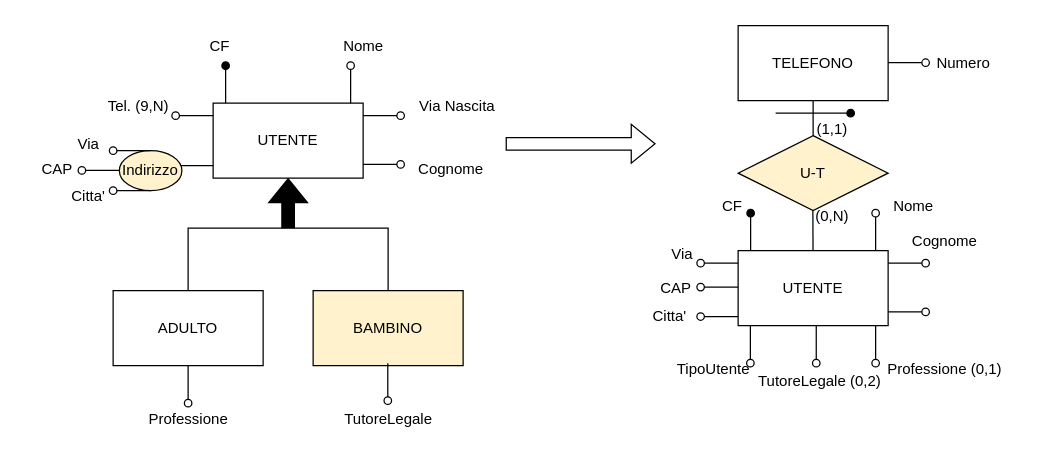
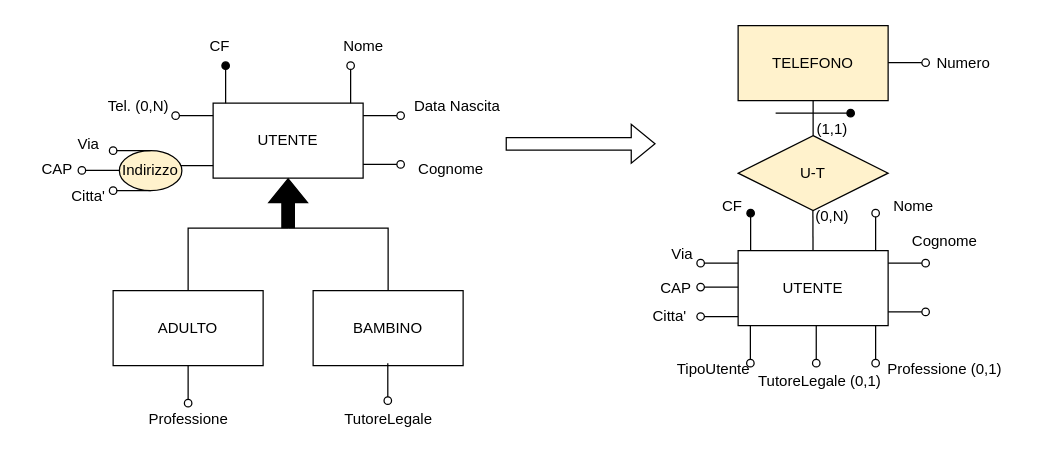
node "TELEFONO": fillcolor #ffffff -> #fff2cc
node "Tel. (9,N)": label "Tel. (9,N)" -> "Tel. (0,N)"
node "Via Nascita": label "Via Nascita" -> "Data Nascita"
node "BAMBINO": fillcolor #fff2cc -> #ffffff
node "TutoreLegale (0,2)": label "TutoreLegale (0,2)" -> "TutoreLegale (0,1)"
